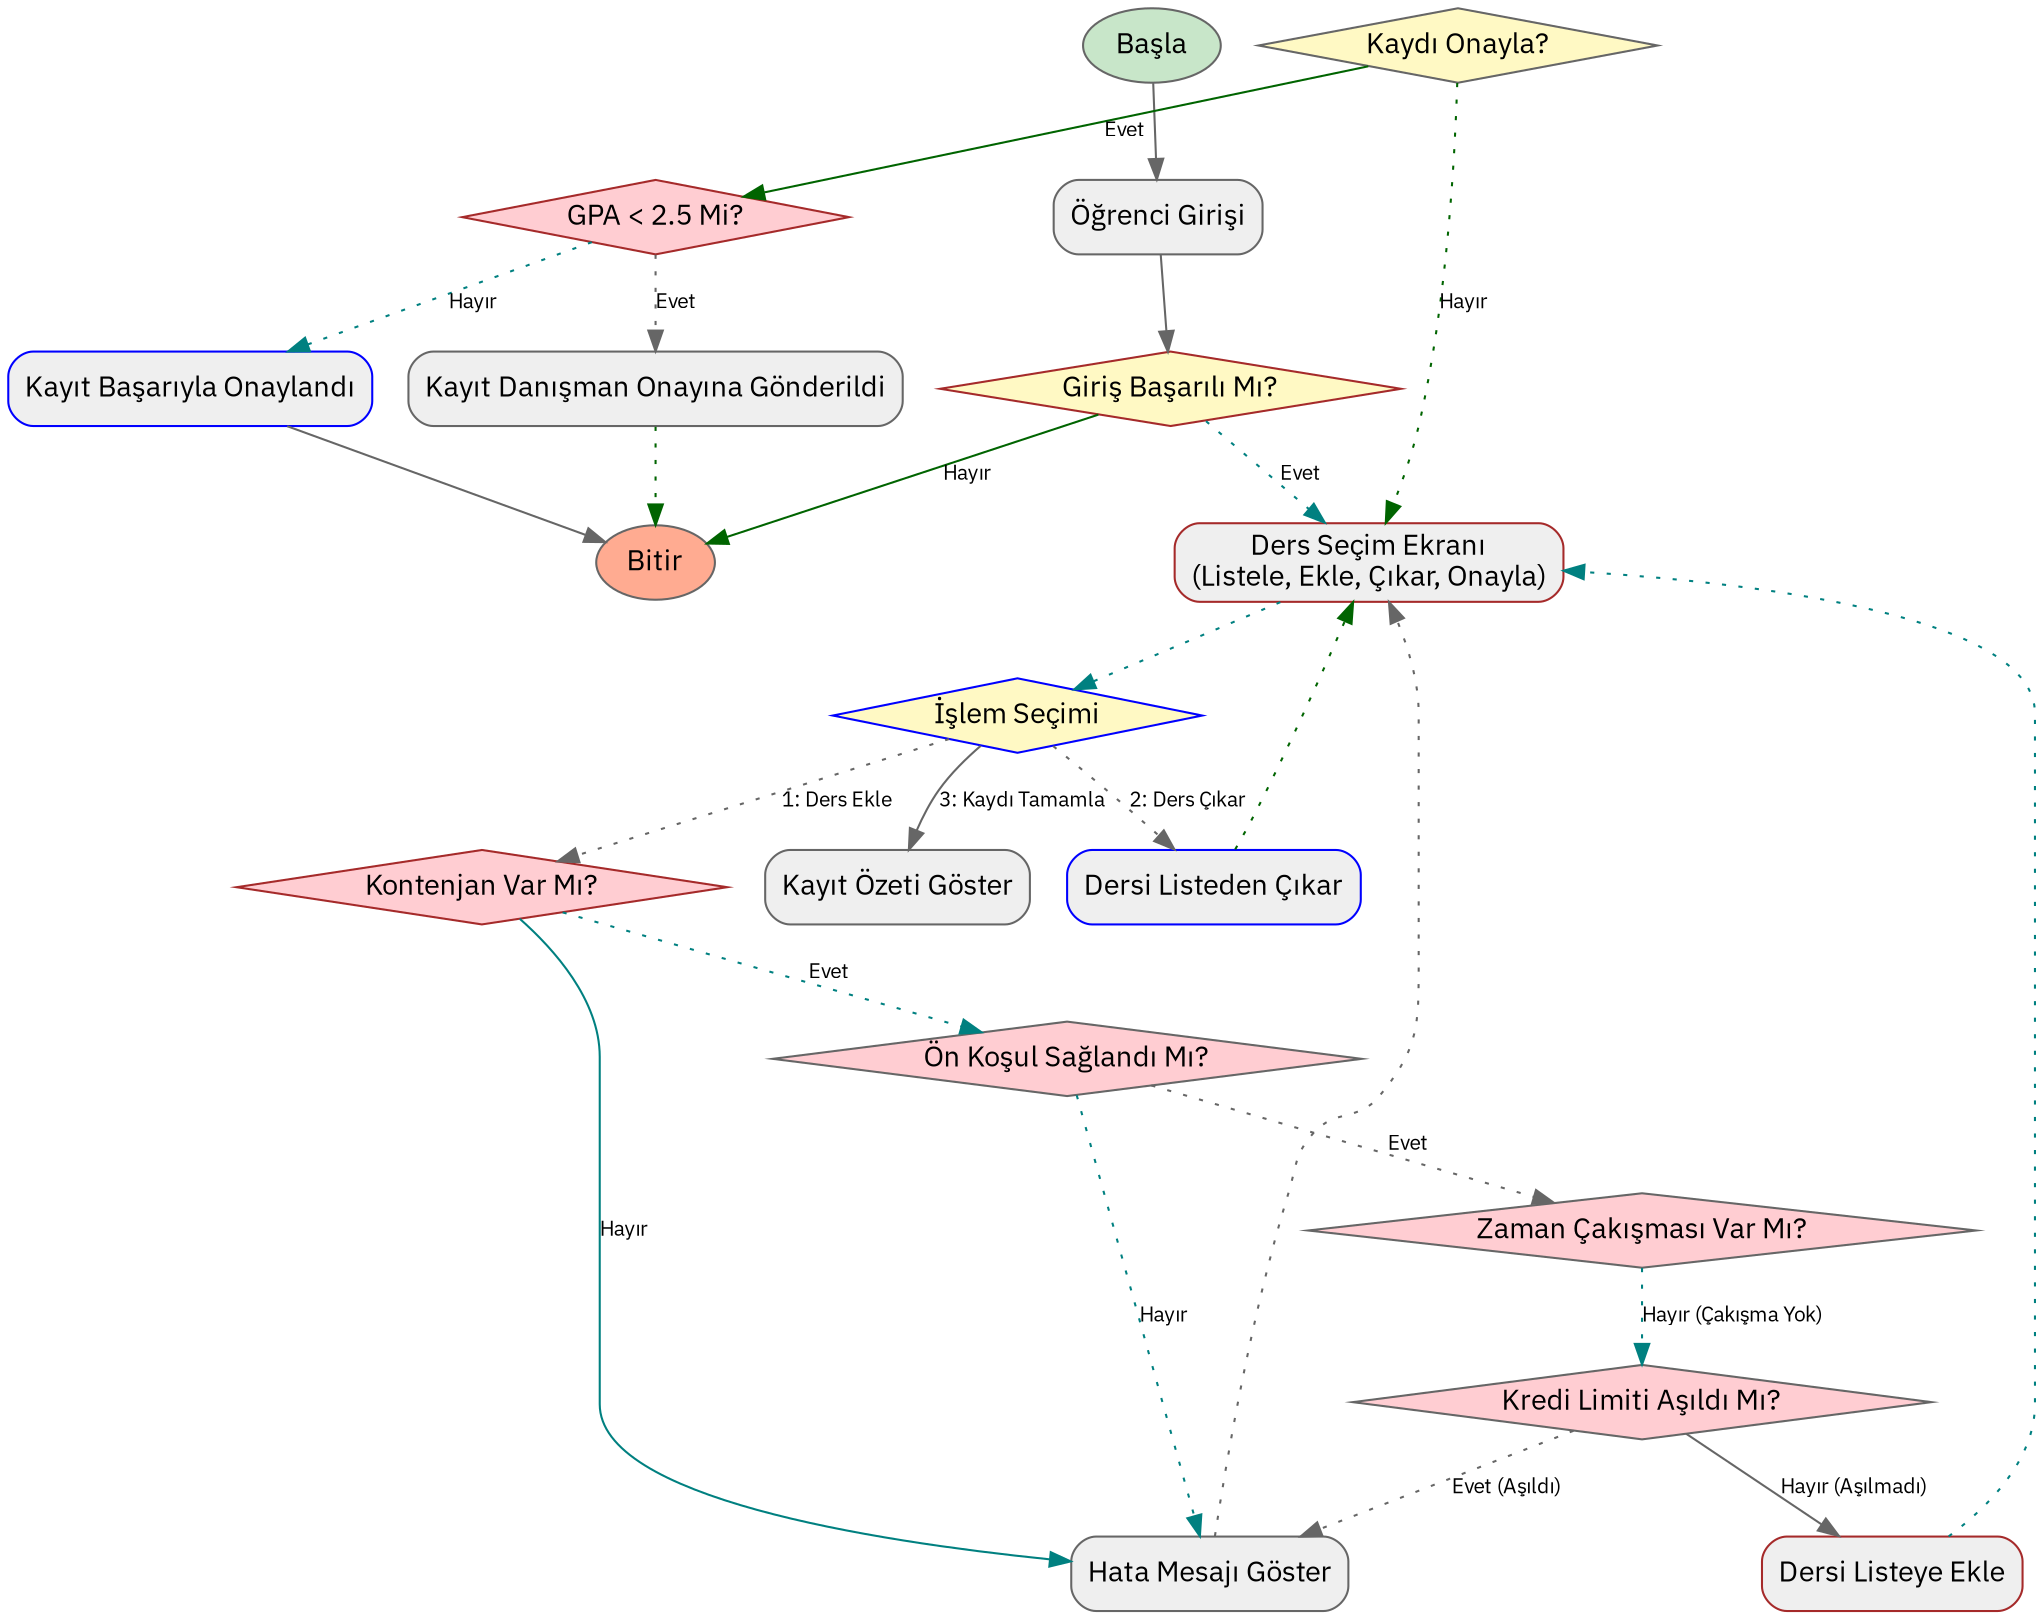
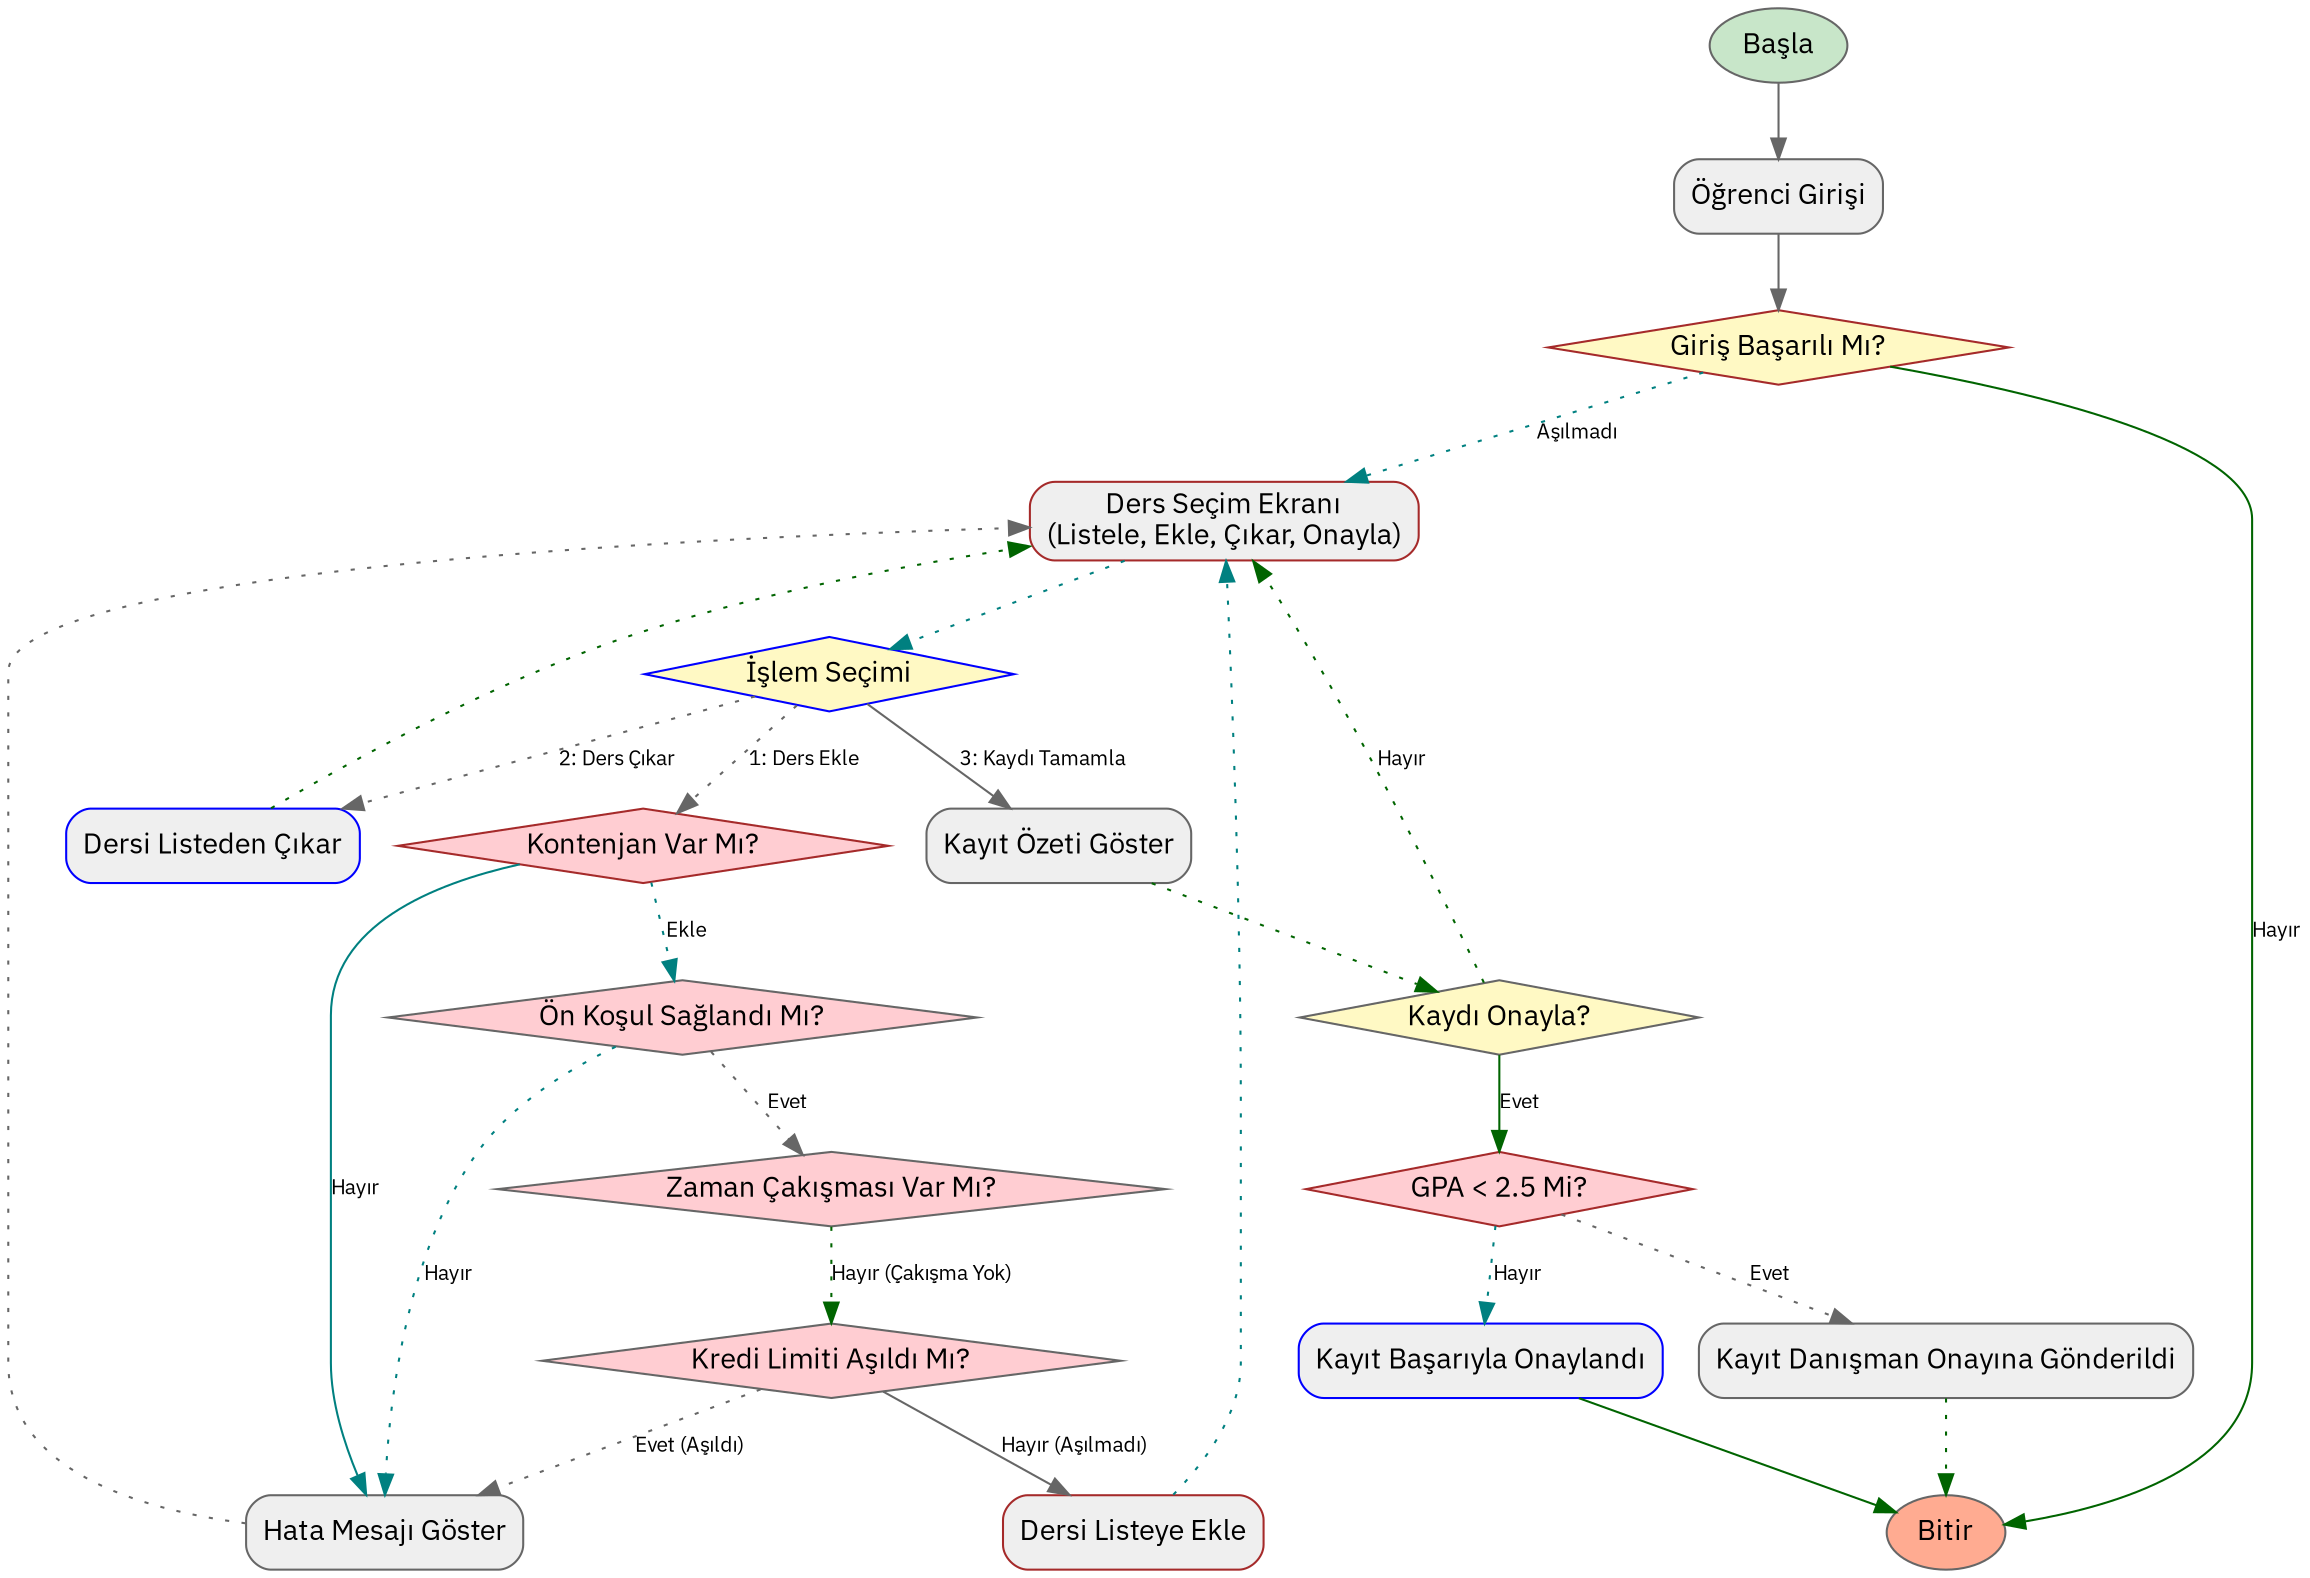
edge "Giriş Başarılı Mı?" -> "Ders Seçim Ekranı (Listele, Ekle, Çıkar, Onayla)": label "Evet" -> "Aşılmadı"
edge "Kayıt Başarıyla Onaylandı" -> "Bitir": color gray40 -> darkgreen
edge "Kayıt Özeti Göster" -> "Kaydı Onayla?": added
edge "Kontenjan Var Mı?" -> "Ön Koşul Sağlandı Mı?": label "Evet" -> "Ekle"
edge "Zaman Çakışması Var Mı?" -> "Kredi Limiti Aşıldı Mı?": color teal -> darkgreen
